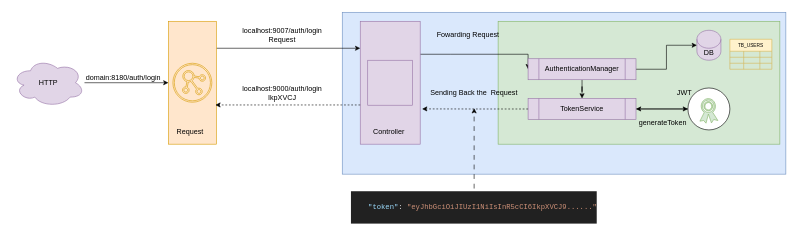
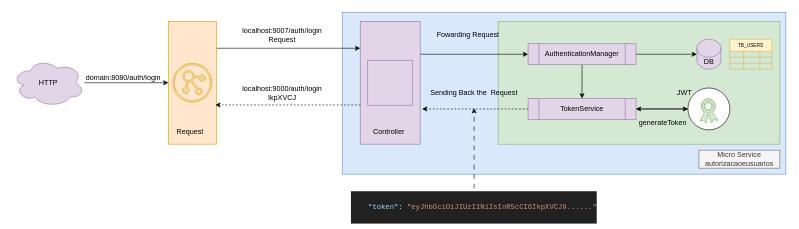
node "DB": moved (709, 45) -> (709, 54)
node "AuthenticationManager": moved (582, 69) -> (582, 54)
node "domain:8180/auth/login": label "domain:8180/auth/login" -> "domain:8080/auth/login"
node "Micro Service autorizacaoeusuarios": added
